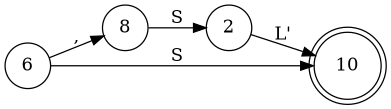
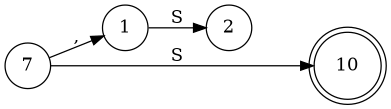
node "8": label "8" -> "1"
edge "2" -> "10": removed, label "L'"
node "6": label "6" -> "7"
